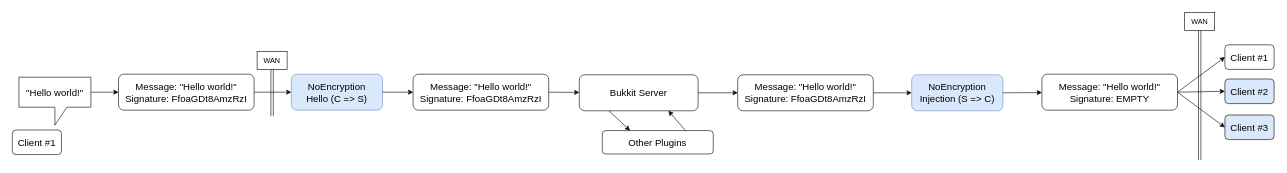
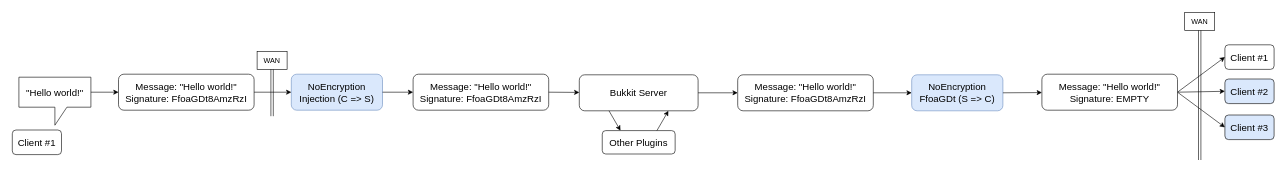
node "NoEncryption Hello (C => S)": label "NoEncryption Hello (C => S)" -> "NoEncryption Injection (C => S)"
node "NoEncryption Injection (S => C)": label "NoEncryption Injection (S => C)" -> "NoEncryption FfoaGDt (S => C)"
node "Other Plugins": size 111x23 -> 73x23
